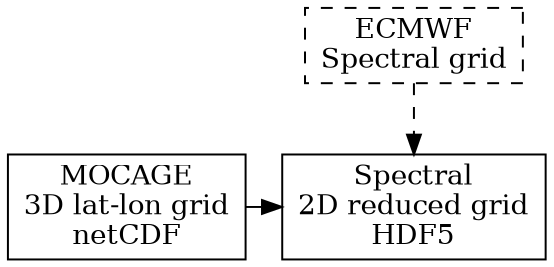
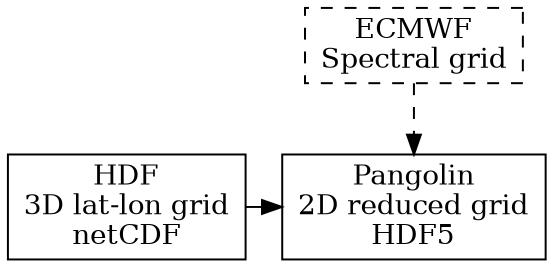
node "MOCAGE 3D lat-lon grid netCDF": label "MOCAGE 3D lat-lon grid netCDF" -> "HDF 3D lat-lon grid netCDF"
node "Spectral 2D reduced grid HDF5": label "Spectral 2D reduced grid HDF5" -> "Pangolin 2D reduced grid HDF5"
